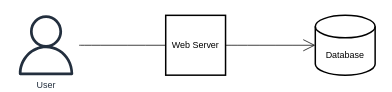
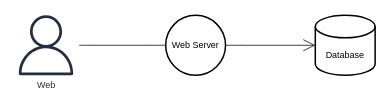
node "Web Server": shape rectangle -> ellipse
node "User": label "User" -> "Web"
